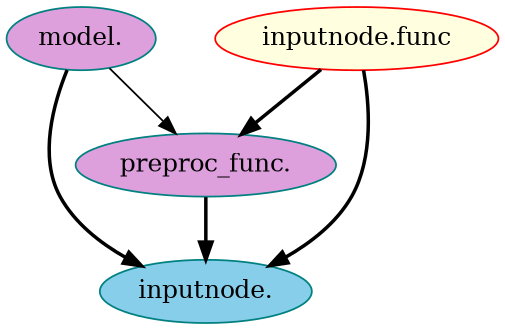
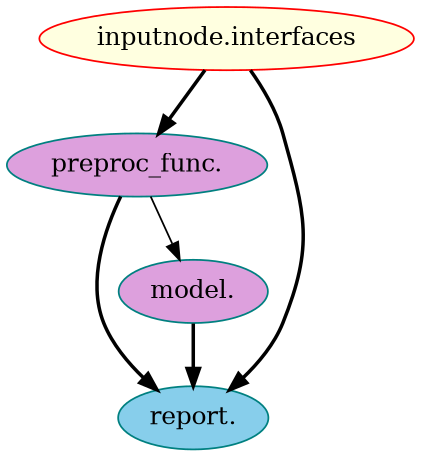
node "inputnode.func": label "inputnode.func" -> "inputnode.interfaces"
edge "model." -> "preproc_func.": reversed
node "inputnode.": label "inputnode." -> "report."
